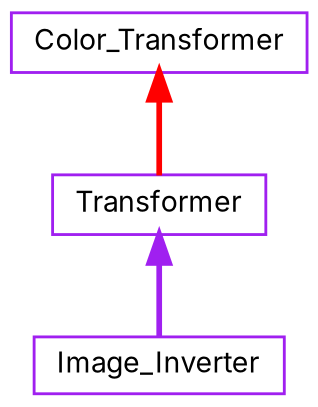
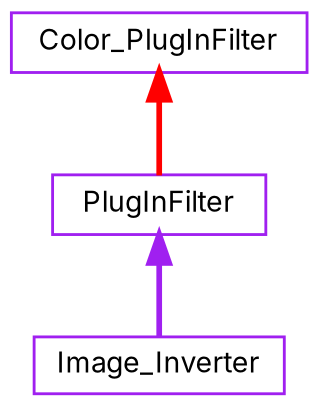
node "Color_Transformer": label "Color_Transformer" -> "Color_PlugInFilter"
node "Transformer": label "Transformer" -> "PlugInFilter"
